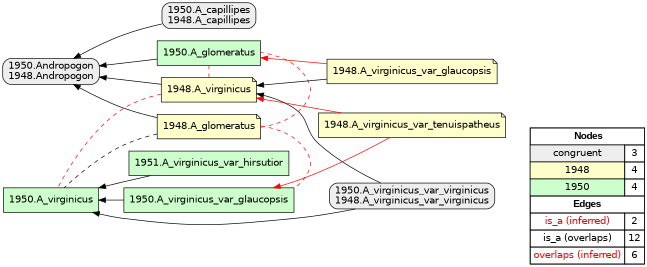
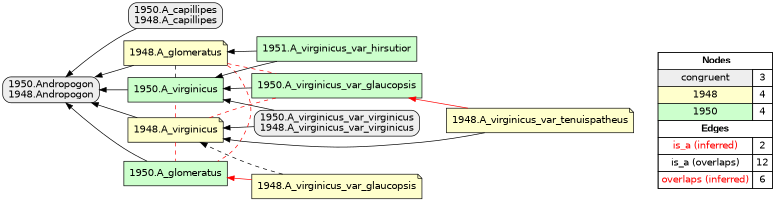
edge "1951.A_virginicus_var_hirsutior" -> "1948.A_glomeratus": added
edge "1948.A_virginicus_var_glaucopsis" -> "1948.A_virginicus": style solid -> dashed
edge "1950.A_virginicus" -> "1950.Andropogon 1948.Andropogon": added
edge "1948.A_virginicus_var_tenuispatheus" -> "1948.A_virginicus": color #ff0000 -> #000000
edge "1950.A_virginicus_var_glaucopsis" -- "1948.A_virginicus": added
